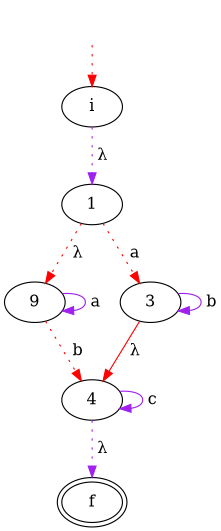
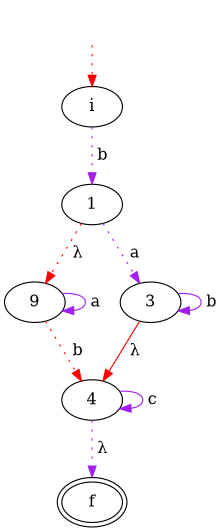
edge "i" -> "1": label " λ" -> " b"
edge "1" -> "3": color red -> purple
